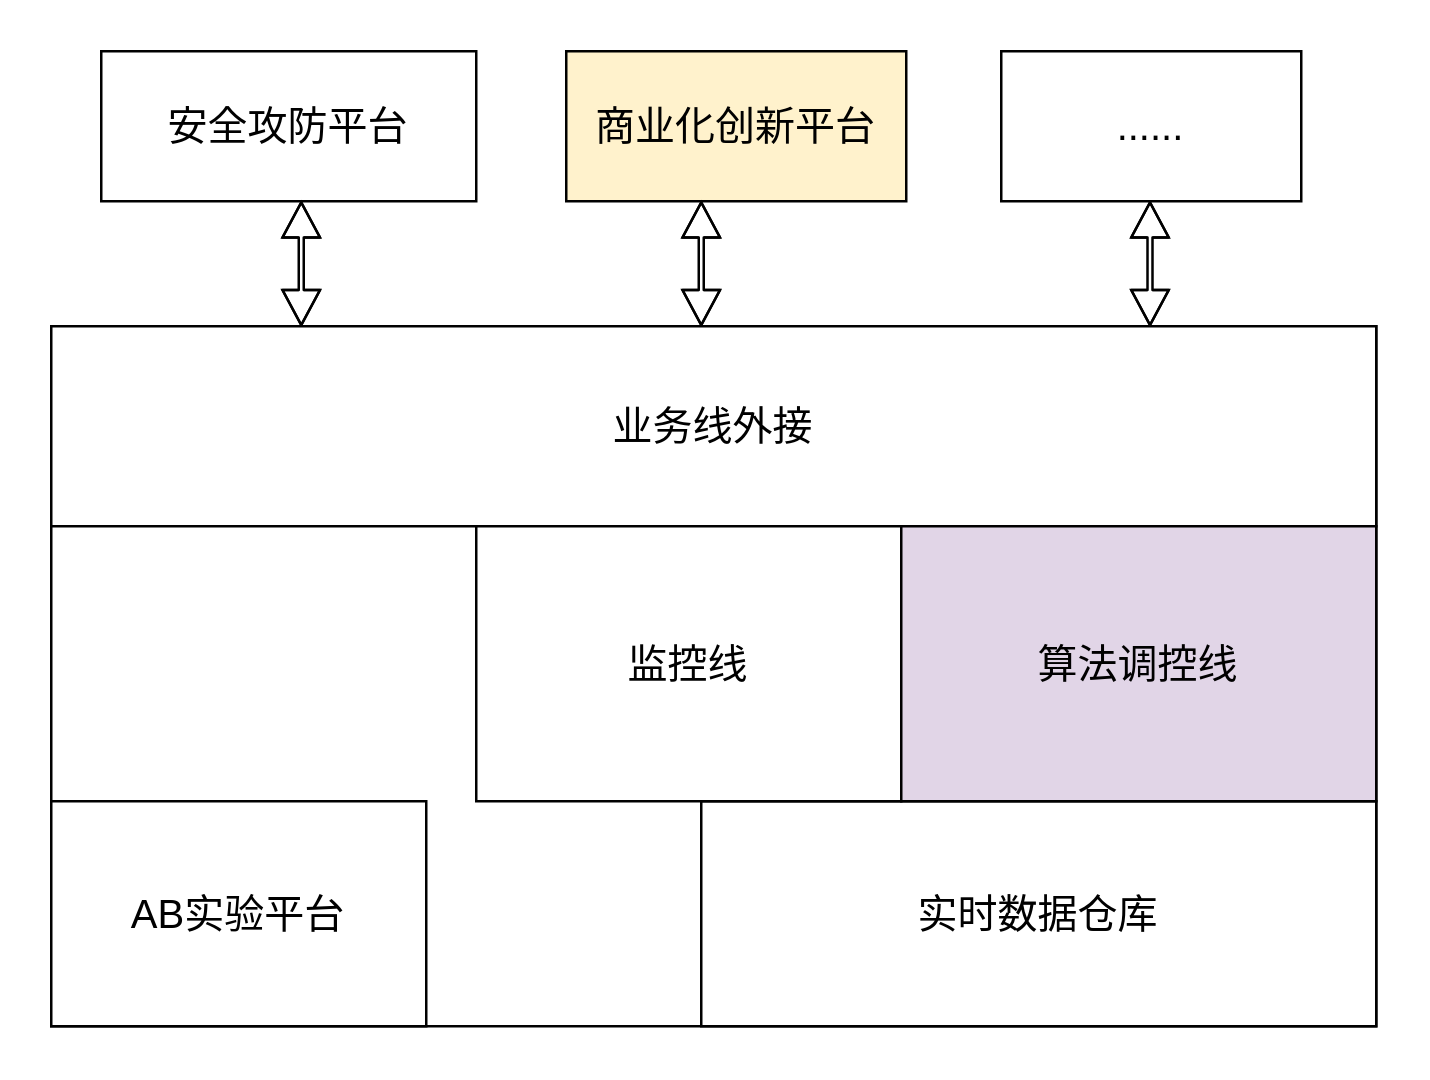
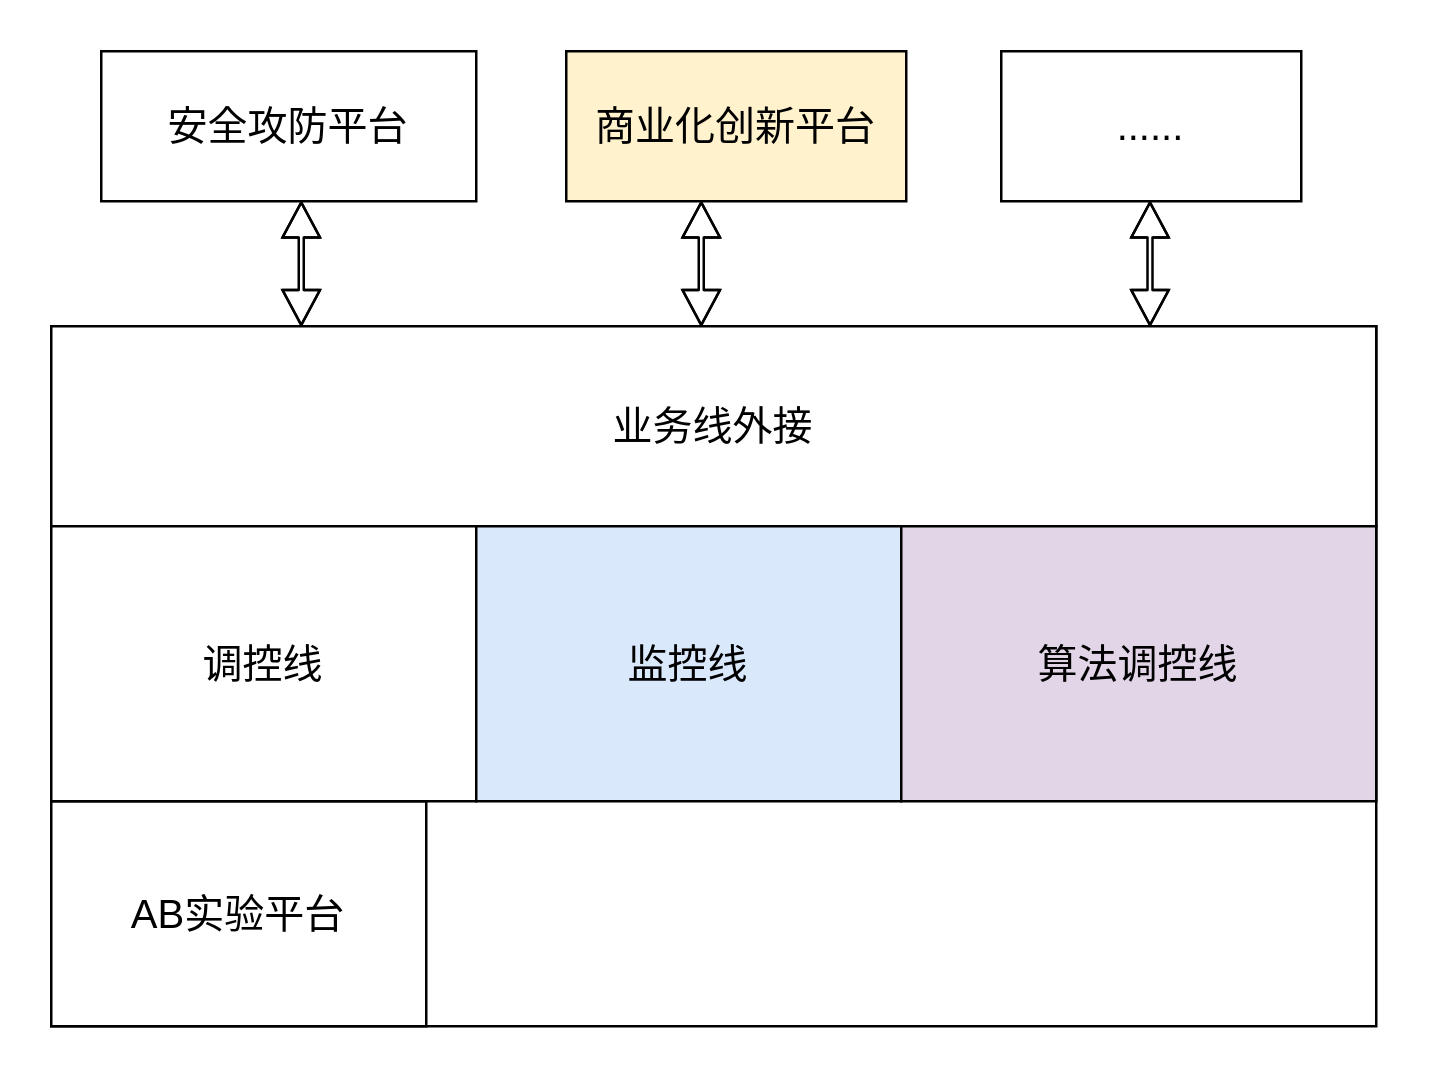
node "调控线": added
node "监控线": fillcolor #ffffff -> #dae8fc
node "实时数据仓库": removed
